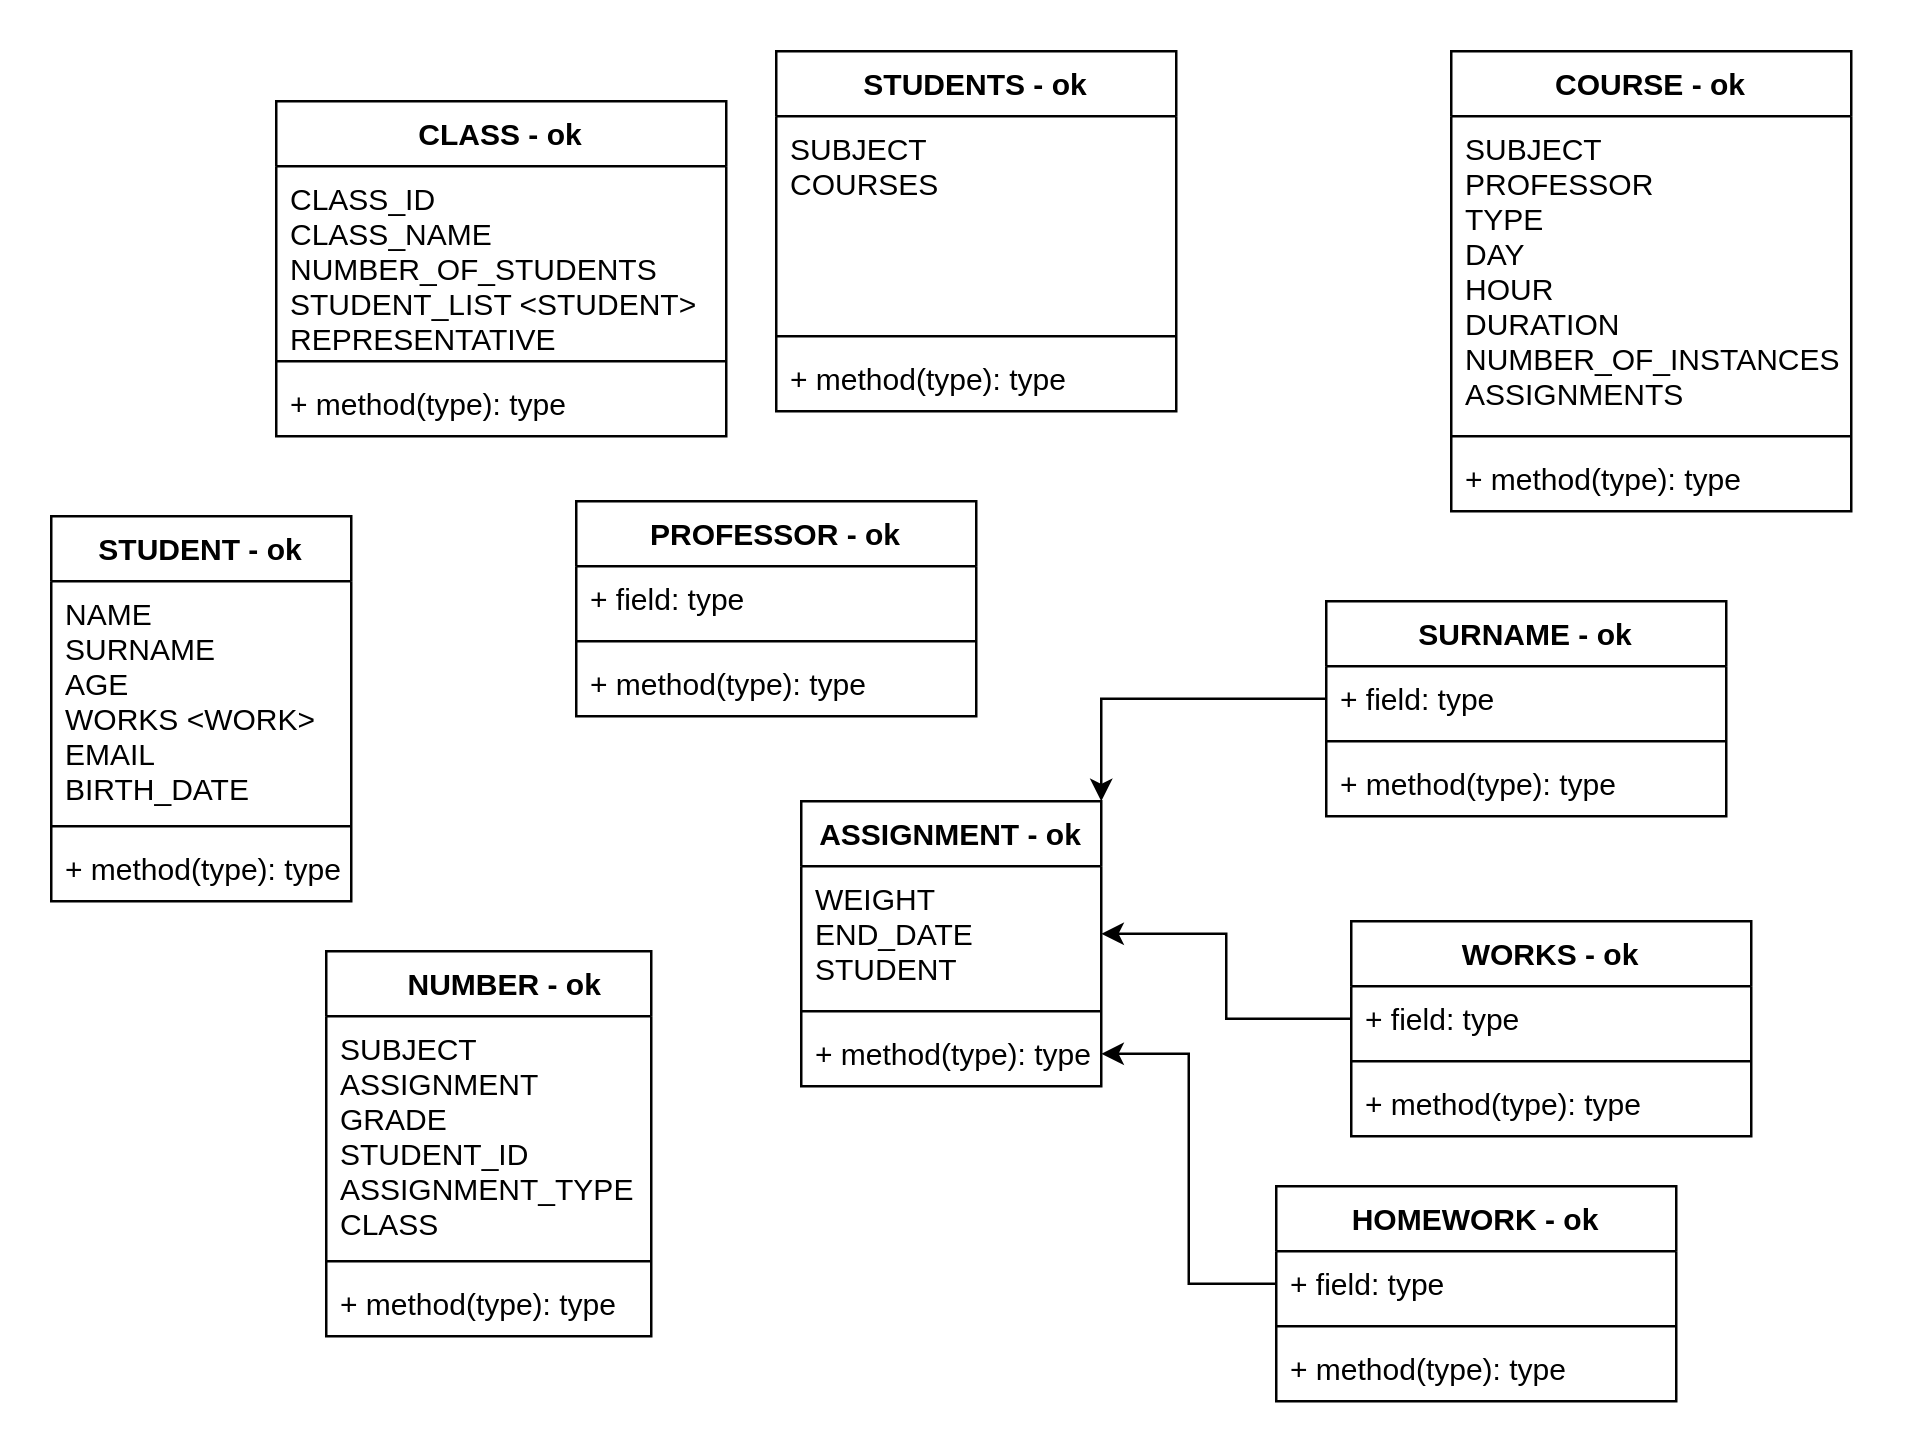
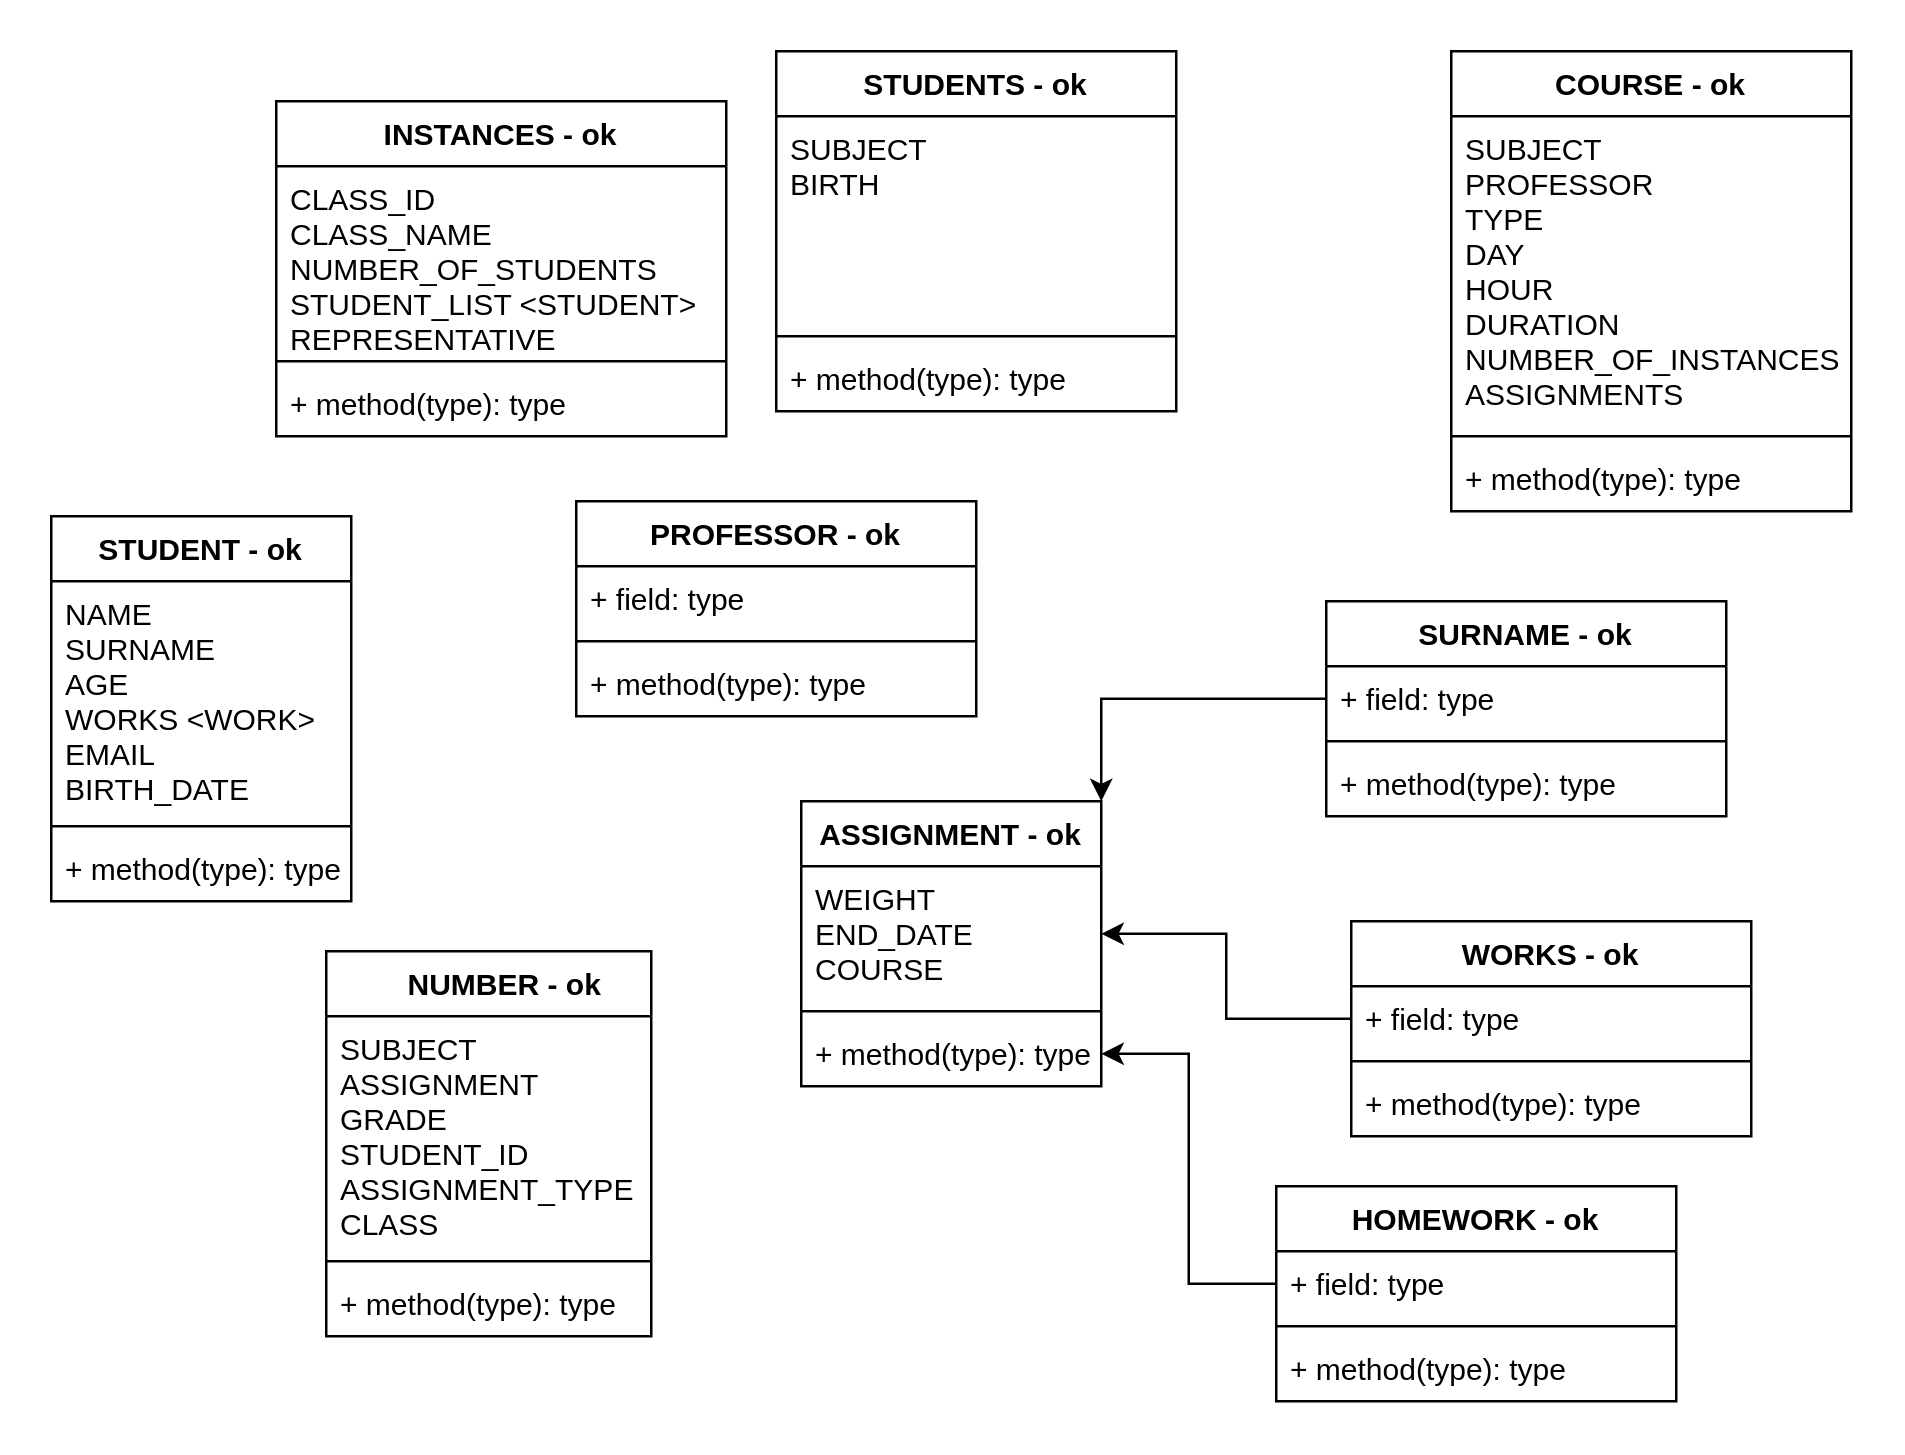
node "CLASS - ok": label "CLASS - ok" -> "INSTANCES - ok"
node "SUBJECT COURSES": label "SUBJECT COURSES" -> "SUBJECT BIRTH"
node "WEIGHT END_DATE STUDENT": label "WEIGHT END_DATE STUDENT" -> "WEIGHT END_DATE COURSE"
